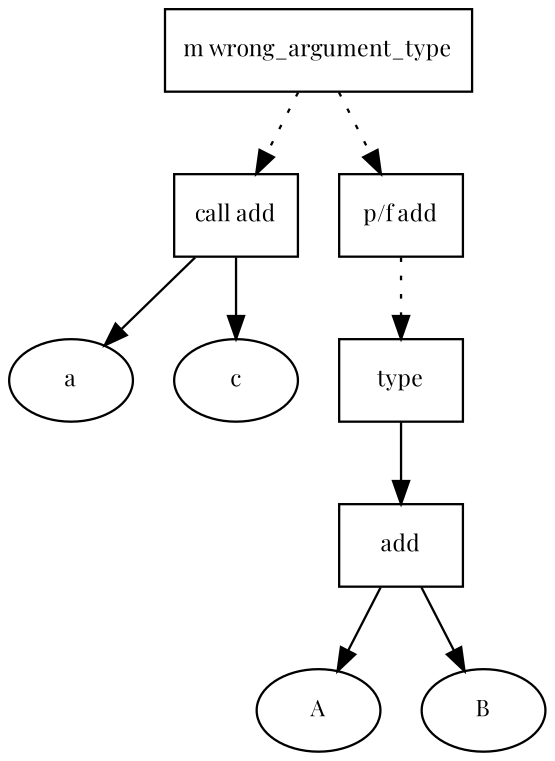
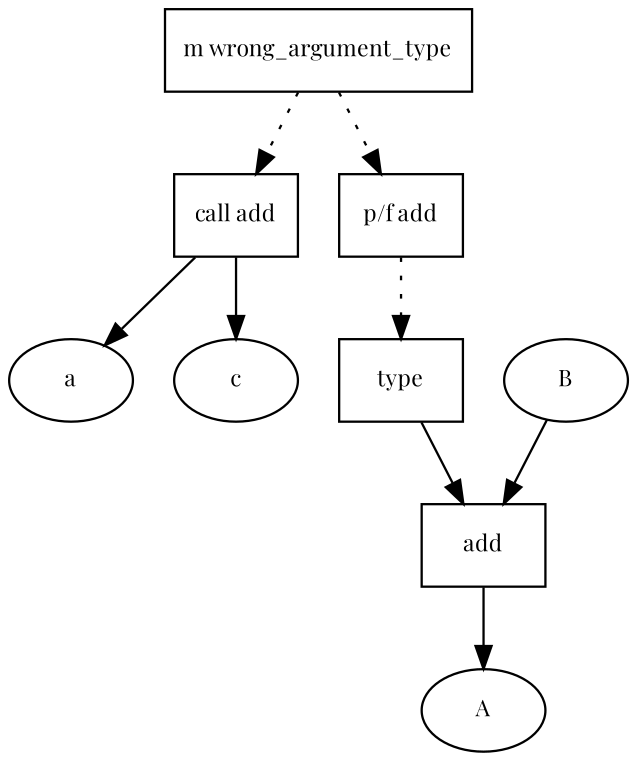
edge "add" -> "B": reversed
